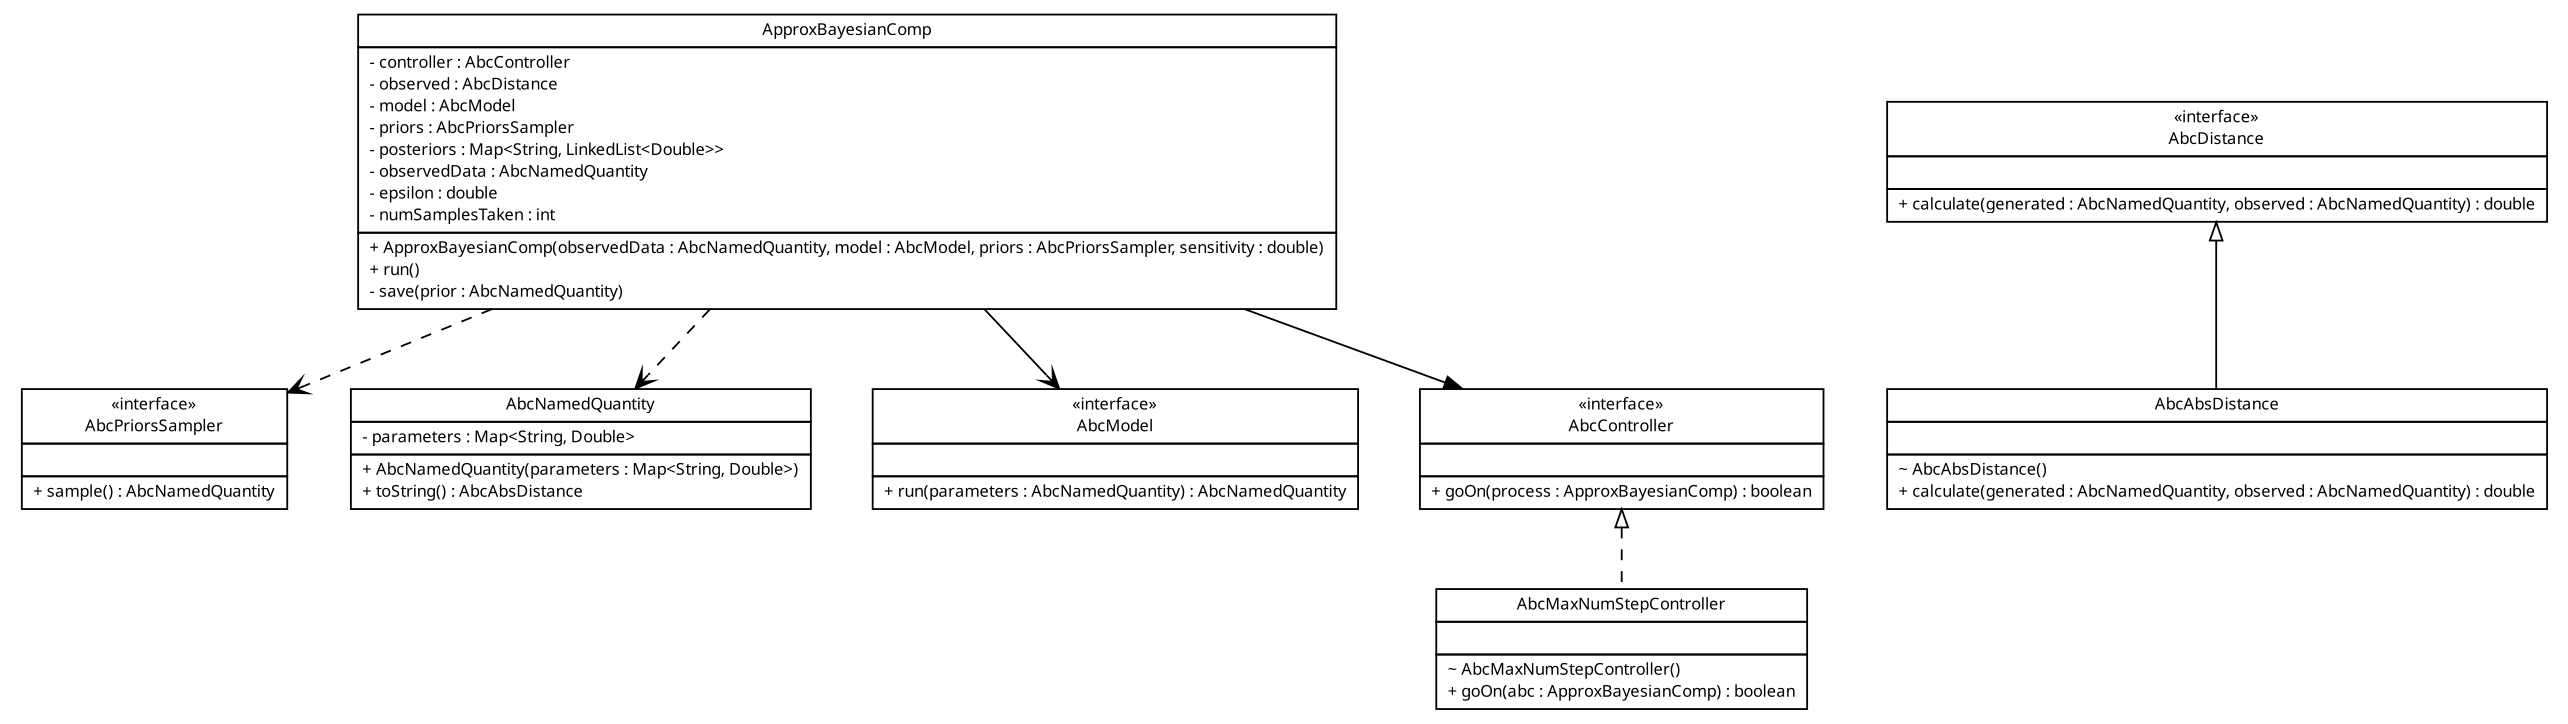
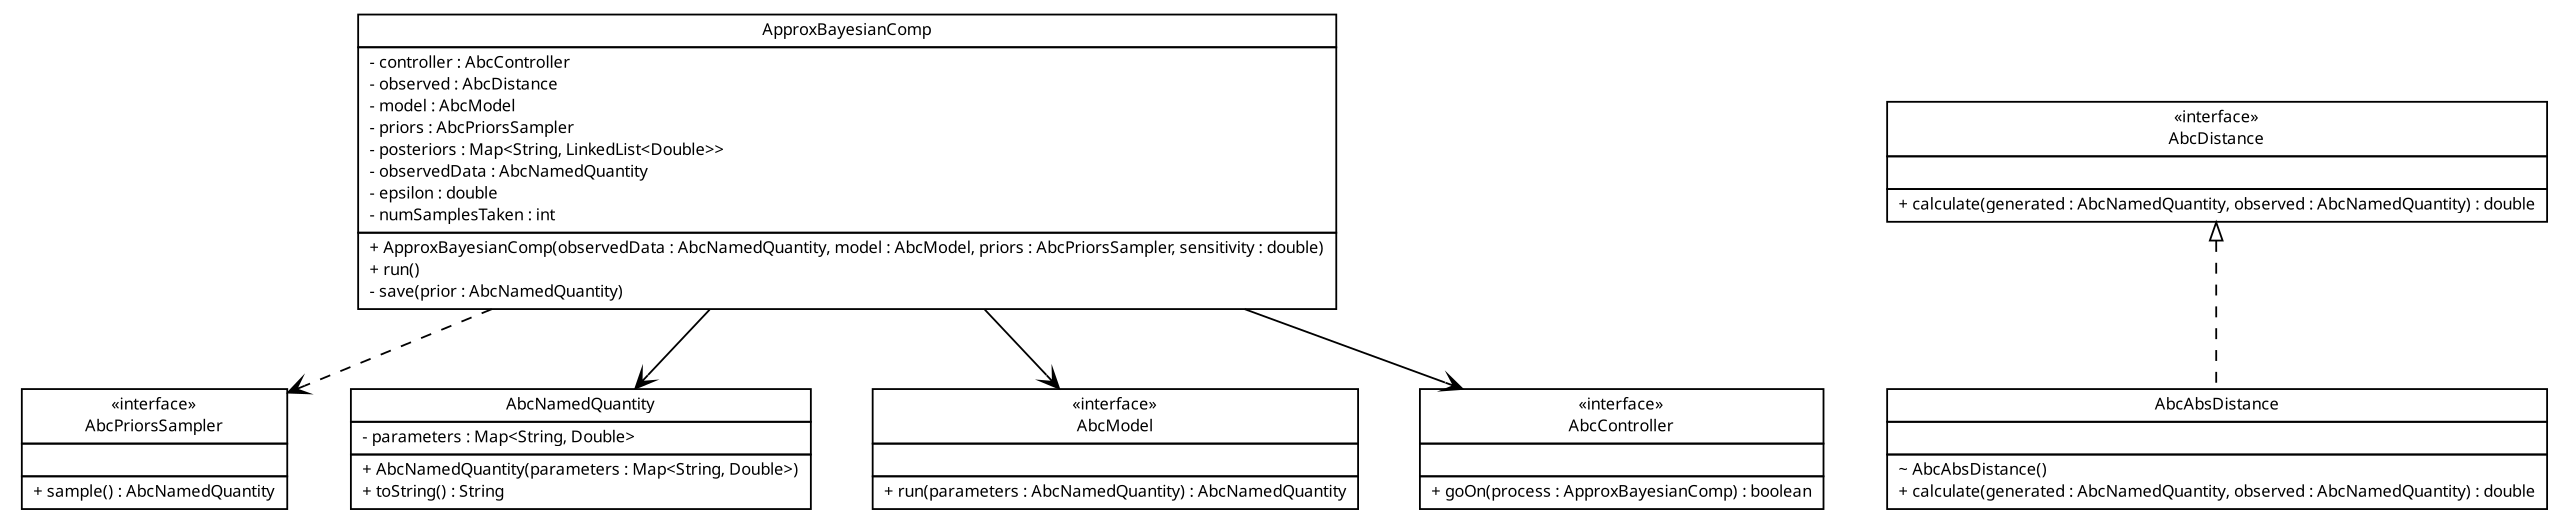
edge "AbcAbsDistance" -> "AbcDistance": style solid -> dashed
edge "ApproxBayesianComp" -> "AbcNamedQuantity": style dashed -> solid
edge "ApproxBayesianComp" -> "AbcController": arrowhead normal -> open
node "AbcNamedQuantity": text "+ toString() : AbcAbsDistance" -> "+ toString() : String"
node "AbcMaxNumStepController": removed
